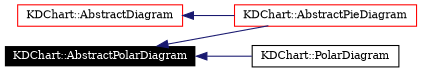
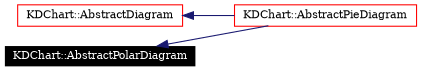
node "KDChart::PolarDiagram": removed
